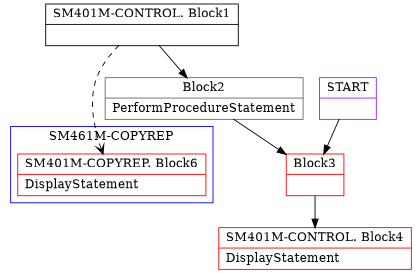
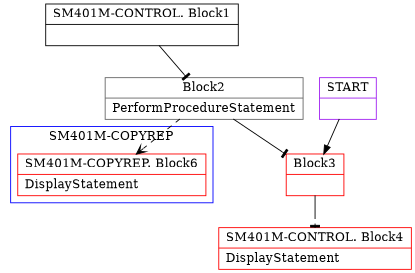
edge "SM401M-CONTROL. Block1" -> "Block2": arrowhead normal -> tee
edge "SM401M-CONTROL. Block1" -> "SM401M-COPYREP. Block6": now "Block2" -> "SM401M-COPYREP. Block6"
edge "Block2" -> "Block3": arrowhead normal -> tee
cluster "SM461M-COPYREP": label "SM461M-COPYREP" -> "SM401M-COPYREP"
edge "Block3" -> "SM401M-CONTROL. Block4": arrowhead normal -> tee
